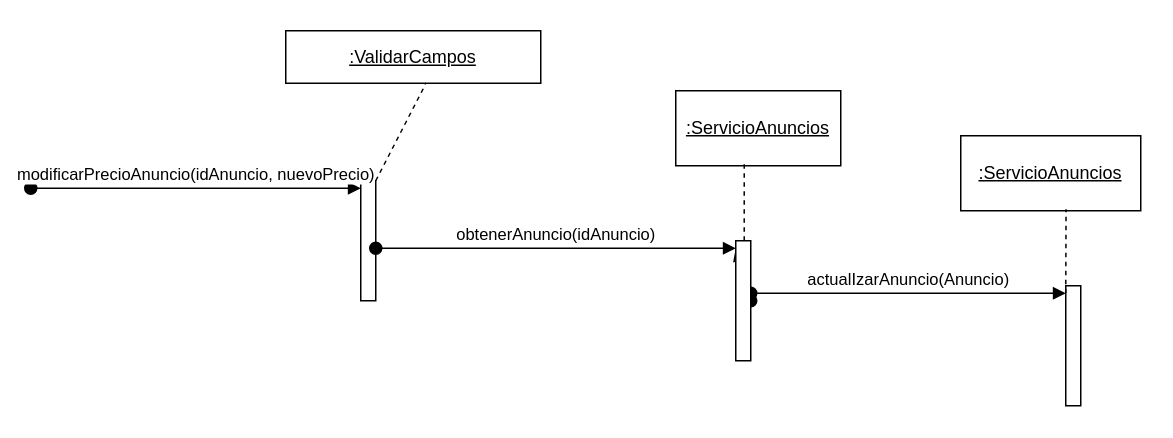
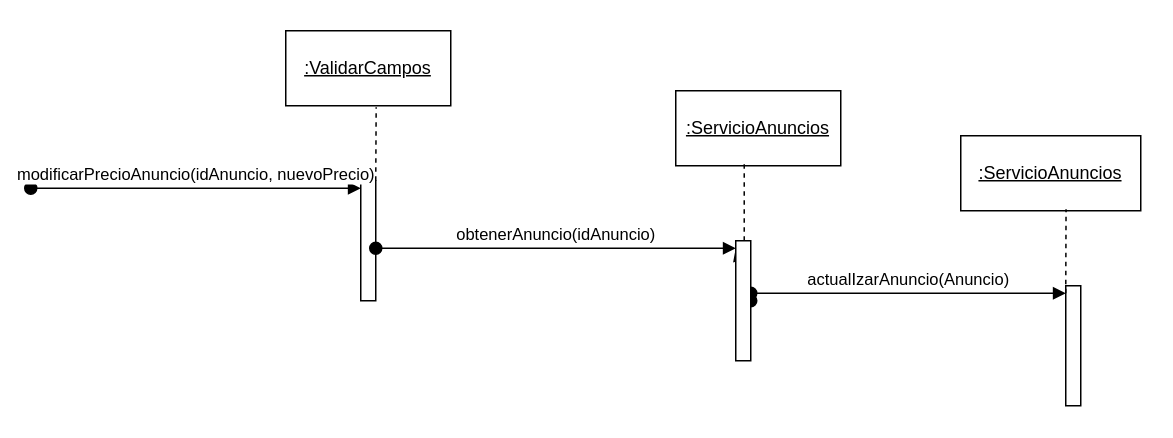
node ":ValidarCampos": size 255x53 -> 165x75
